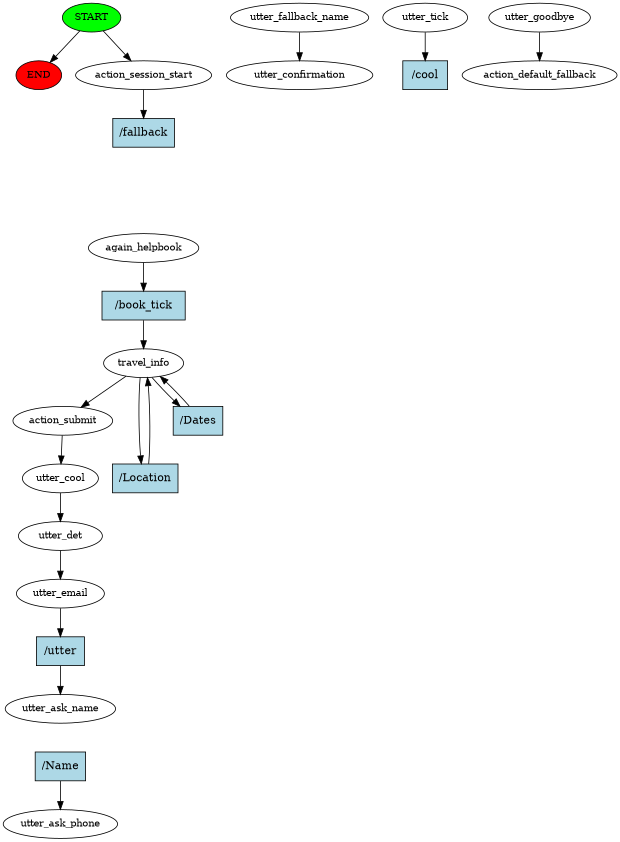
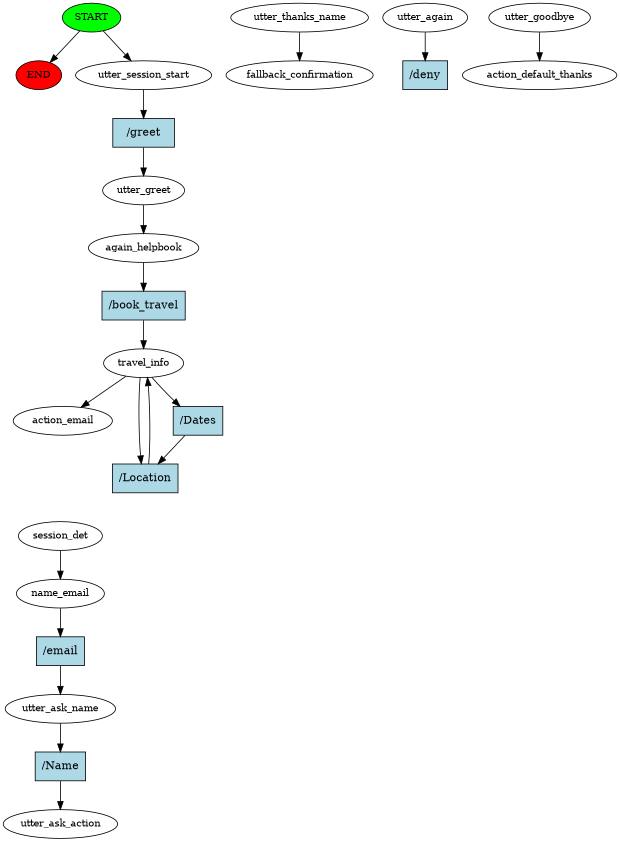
node "utter_fallback_name": label "utter_fallback_name" -> "utter_thanks_name"
node "utter_tick": label "utter_tick" -> "utter_again"
node "action_session_start": label "action_session_start" -> "utter_session_start"
node "utter_confirmation": label "utter_confirmation" -> "fallback_confirmation"
node "/cool": label "/cool" -> "/deny"
node "action_default_fallback": label "action_default_fallback" -> "action_default_thanks"
node "/fallback": label "/fallback" -> "/greet"
node "utter_greet": added
node "/book_tick": label "/book_tick" -> "/book_travel"
edge "/Dates" -> "travel_info": now "/Dates" -> "/Location"
node "action_submit": label "action_submit" -> "action_email"
node "utter_cool": removed
node "utter_det": label "utter_det" -> "session_det"
node "utter_email": label "utter_email" -> "name_email"
node "/utter": label "/utter" -> "/email"
edge "utter_ask_name" -> "/Name": added
node "utter_ask_phone": label "utter_ask_phone" -> "utter_ask_action"
